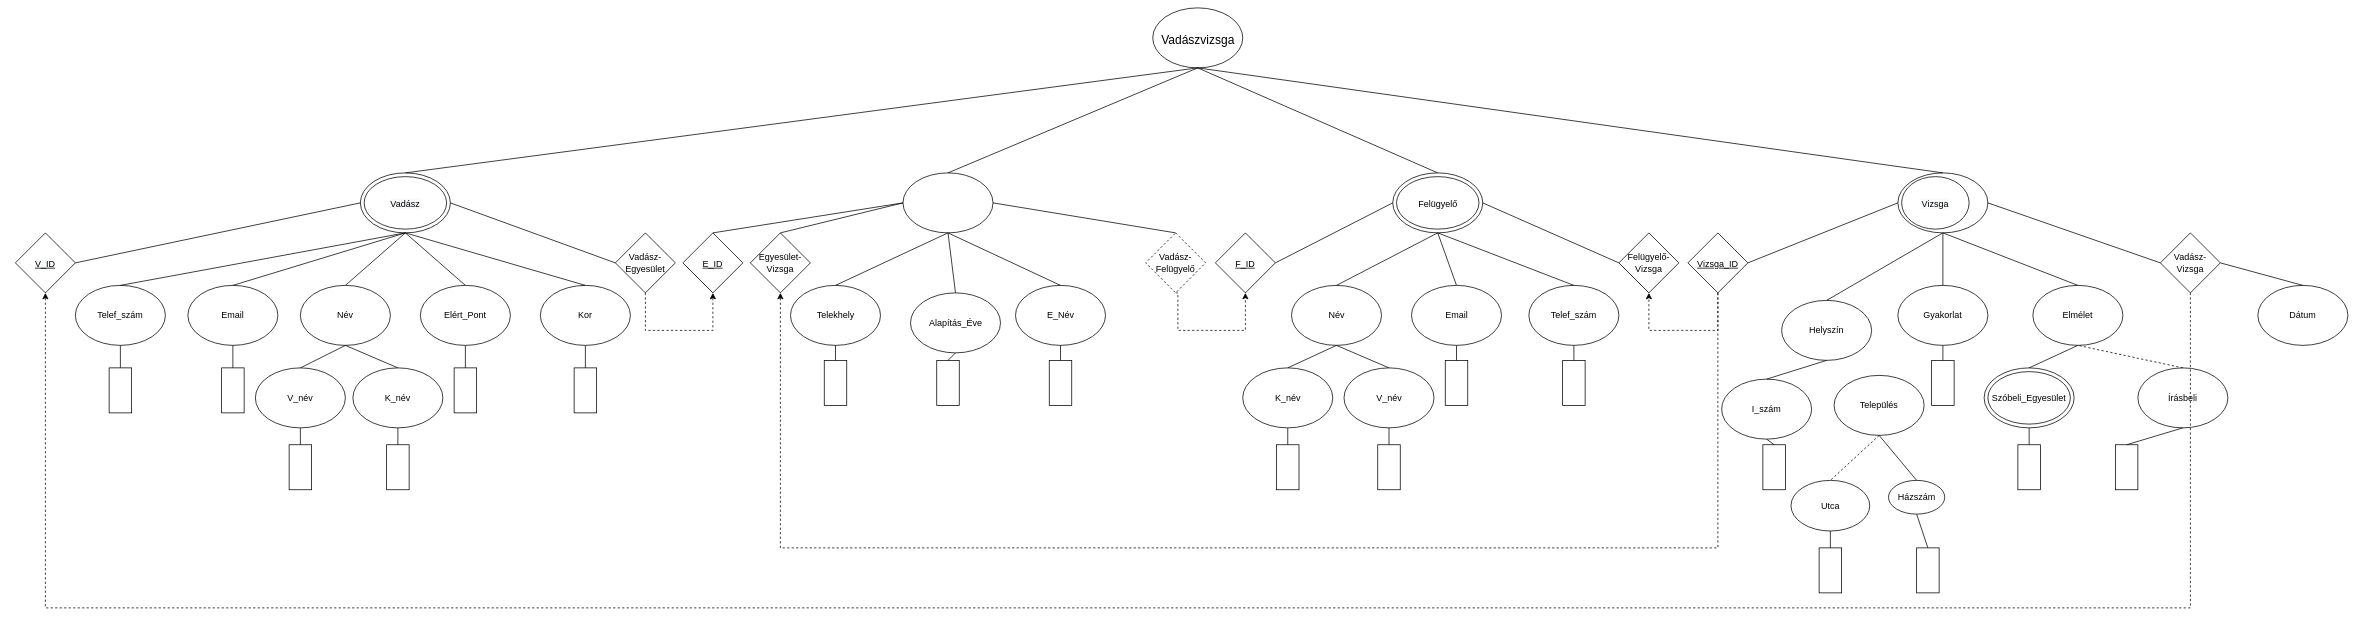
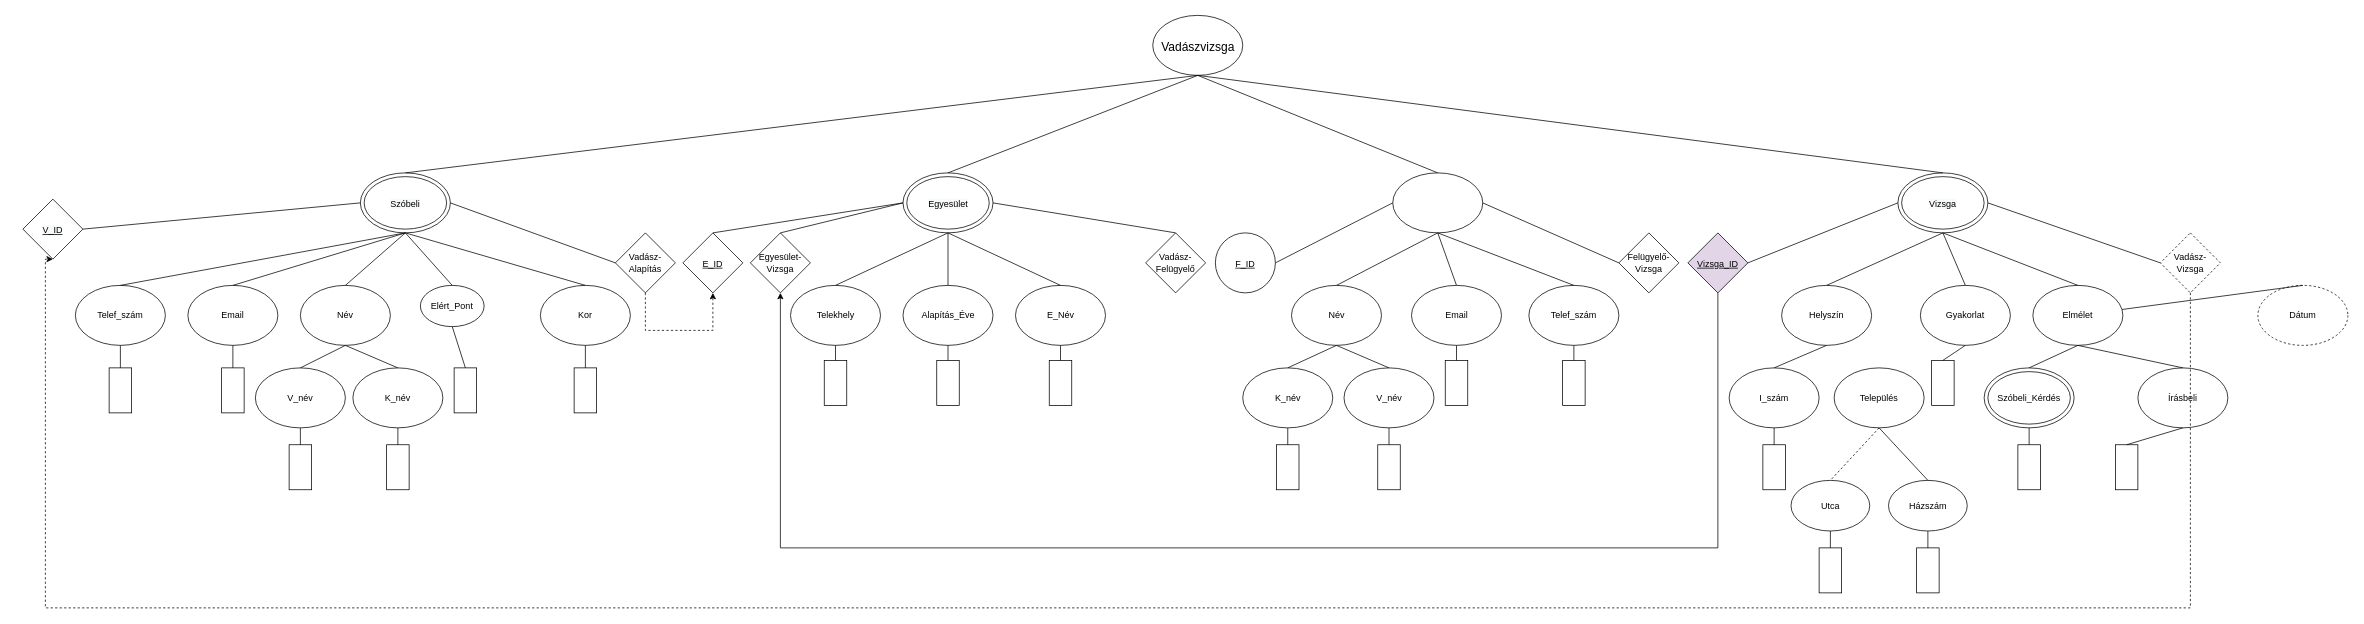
node "Vadászvizsga": moved (1198, 38) -> (1198, 45)
node "Vadász": label "Vadász" -> "Szóbeli"
node "Egyesület": added
node "Felügyelő": removed
node "Vizsga": size 68x53 -> 83x53
node "V_ID": moved (45, 263) -> (53, 229)
node "Vadász-Egyesület": label "Vadász-Egyesület" -> "Vadász-Alapítás"
node "Vadász-Felügyelő": style dashed -> solid
node "F_ID": shape diamond -> ellipse
node "Vizsga_ID": fillcolor #ffffff -> #e1d5e7
node "Vadász-Vizsga": style solid -> dashed
edge "Vadász-Vizsga" -- "Dátum": now "Elmélet" -- "Dátum"
node "Elért_Pont": size 90x60 -> 64x41
node "Gyakorlat": moved (1943, 315) -> (1965, 315)
node "Dátum": style solid -> dashed
node "Alapítás_Éve": moved (956, 323) -> (948, 315)
edge "Vadász-Felügyelő" -> "F_ID": removed
edge "Vizsga_ID" -> "Felügyelő-Vizsga": removed
node "Helyszín": moved (1827, 330) -> (1827, 315)
edge "Elmélet" -- "Írásbeli": style dashed -> solid
node "Szóbeli_Egyesület": label "Szóbeli_Egyesület" -> "Szóbeli_Kérdés"
node "Település": moved (1879, 405) -> (1879, 398)
node "I_szám": moved (1767, 409) -> (1774, 398)
node "Házszám": size 56x34 -> 79x51
edge "Vizsga_ID" -> "Egyesület-Vizsga": style dashed -> solid
